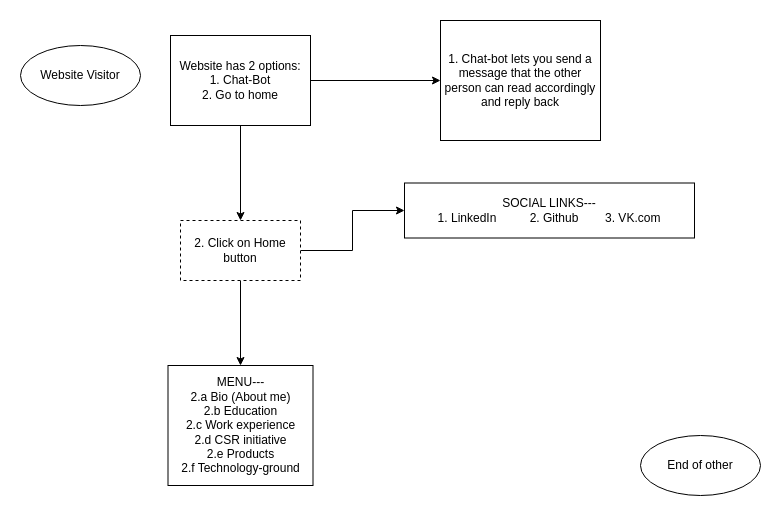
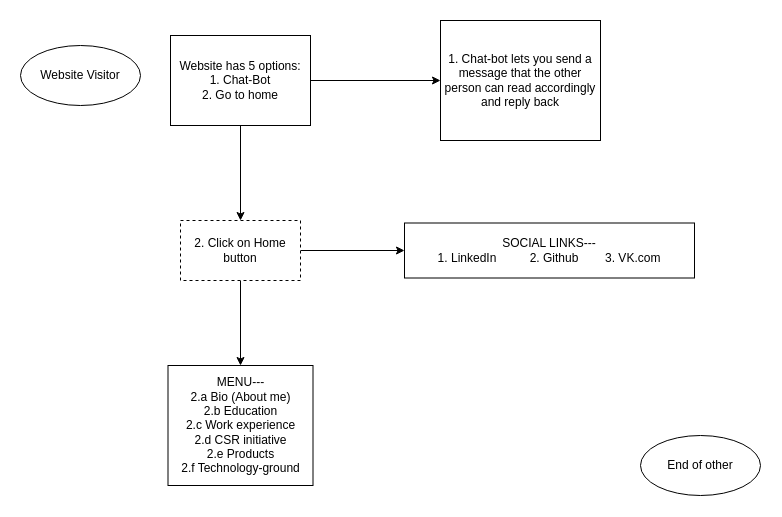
node "Website has 2 options: 1. Chat-Bot 2. Go to home": label "Website has 2 options: 1. Chat-Bot 2. Go to home" -> "Website has 5 options: 1. Chat-Bot 2. Go to home"
node "SOCIAL LINKS--- 1. LinkedIn 2. Github 3. VK.com": moved (550, 211) -> (550, 251)
